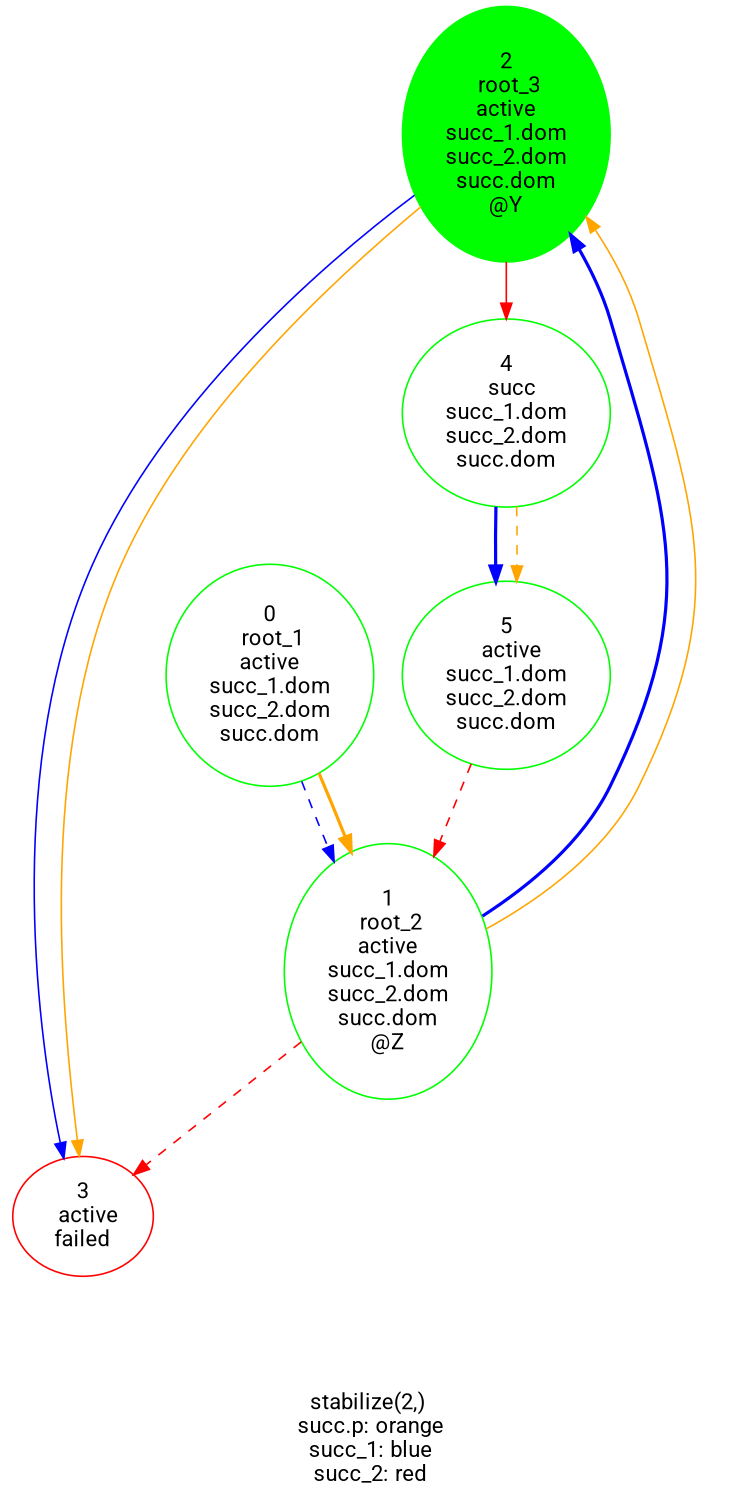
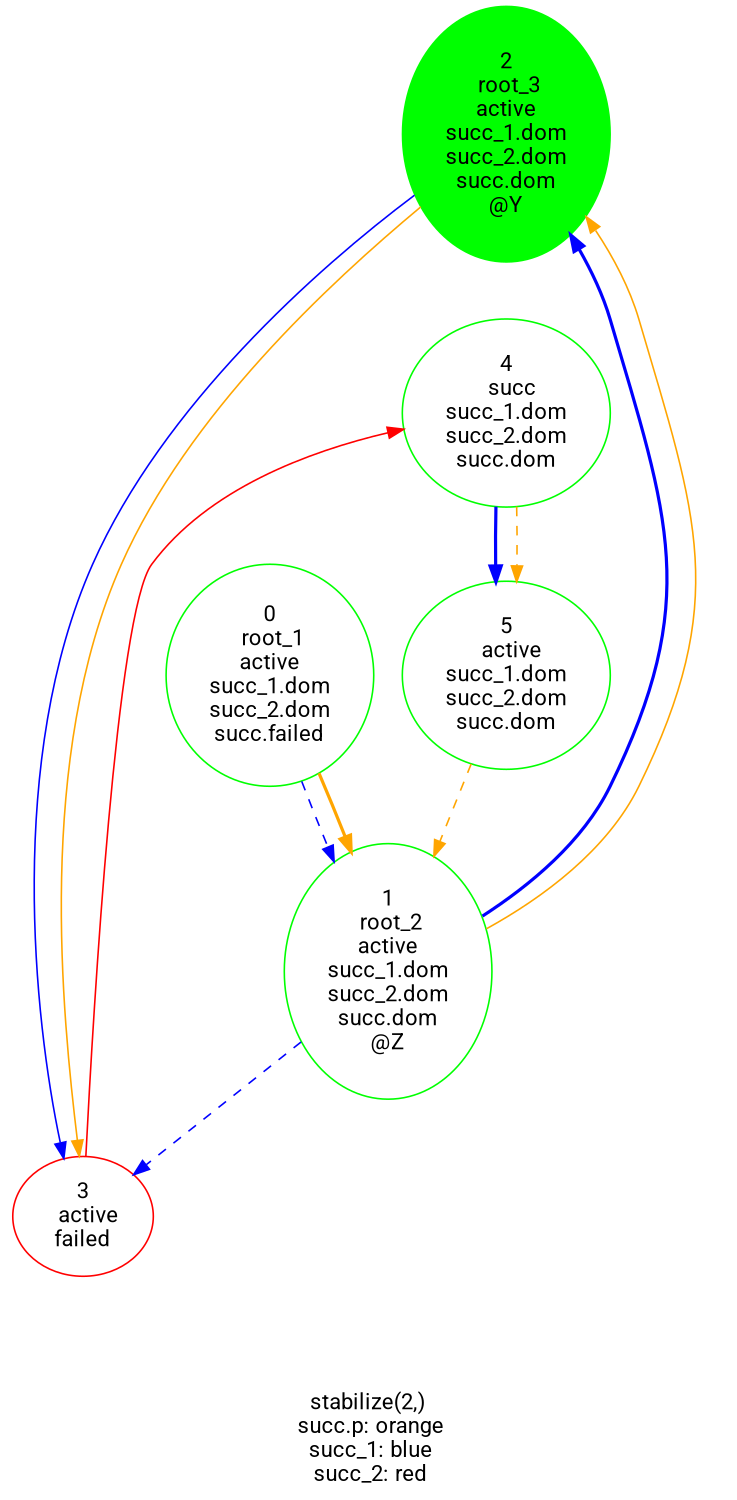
edge "2 root_3 active succ_1.dom succ_2.dom succ.dom @Y" -> "4 succ succ_1.dom succ_2.dom succ.dom": now "3 active failed" -> "4 succ succ_1.dom succ_2.dom succ.dom"
node "0 root_1 active succ_1.dom succ_2.dom succ.dom": label "0 root_1 active succ_1.dom succ_2.dom succ.dom" -> "0 root_1 active succ_1.dom succ_2.dom succ.failed"
edge "5 active succ_1.dom succ_2.dom succ.dom" -> "1 root_2 active succ_1.dom succ_2.dom succ.dom @Z": color red -> orange
edge "1 root_2 active succ_1.dom succ_2.dom succ.dom @Z" -> "3 active failed": color red -> blue
